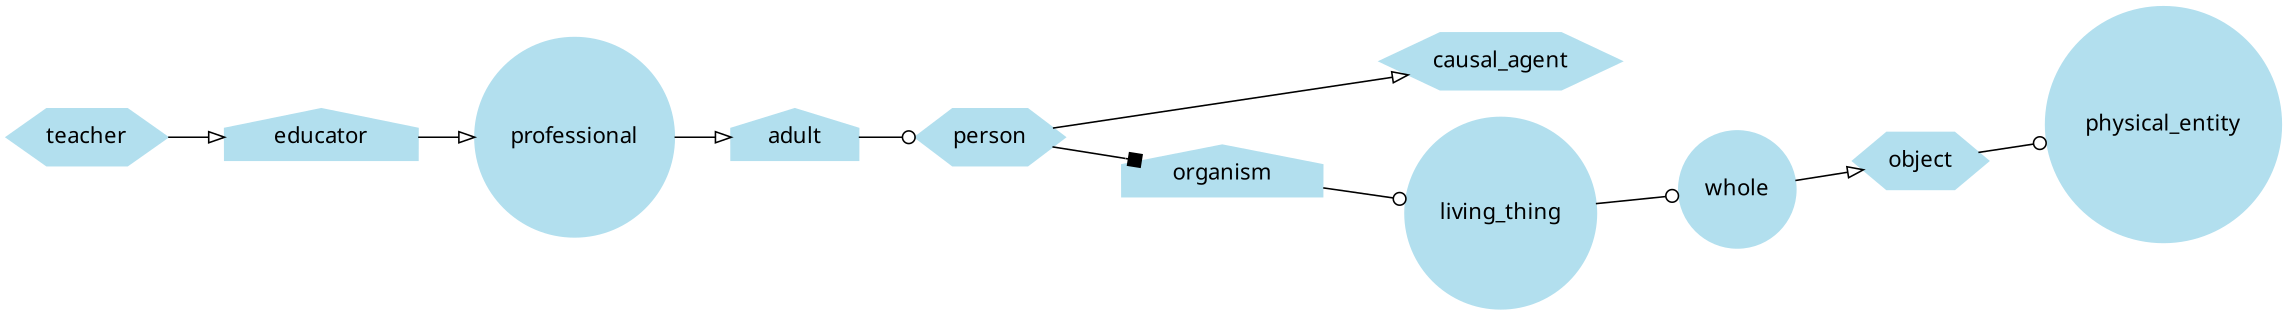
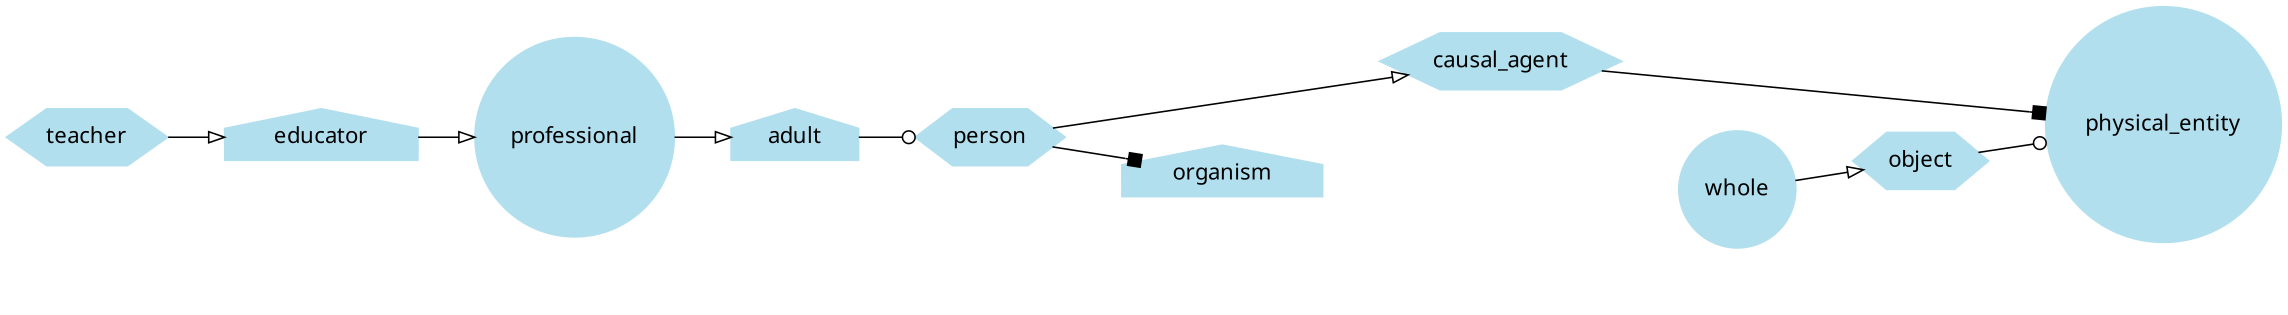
edge "causal_agent" -> "physical_entity": added
node "living_thing": removed
